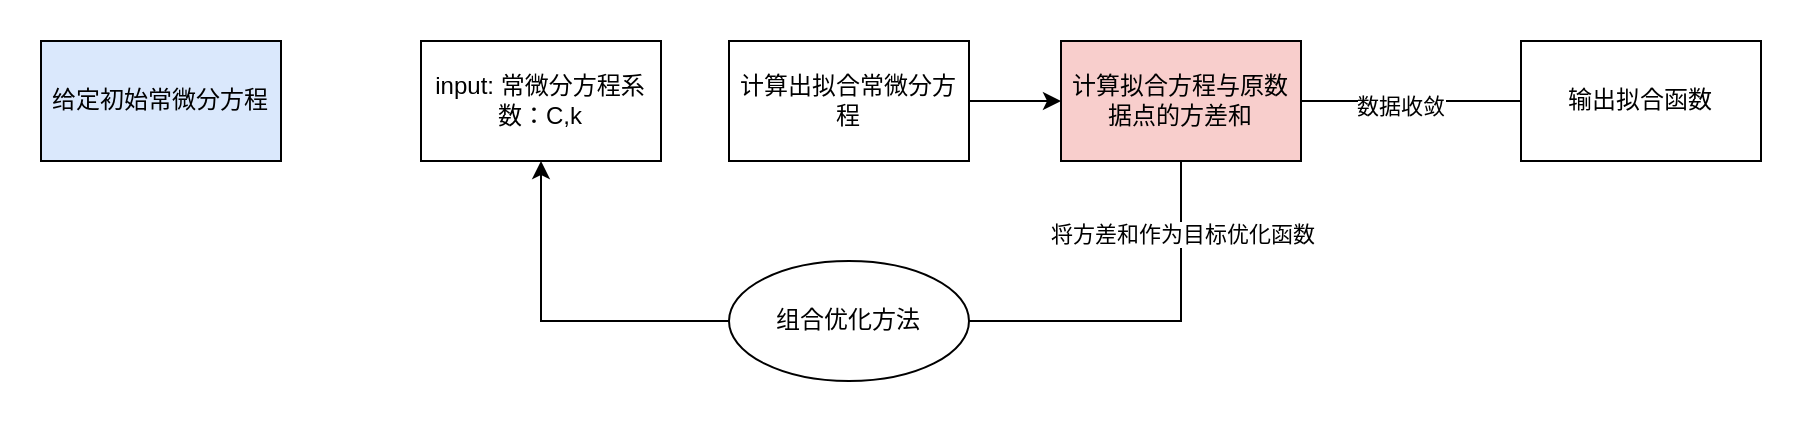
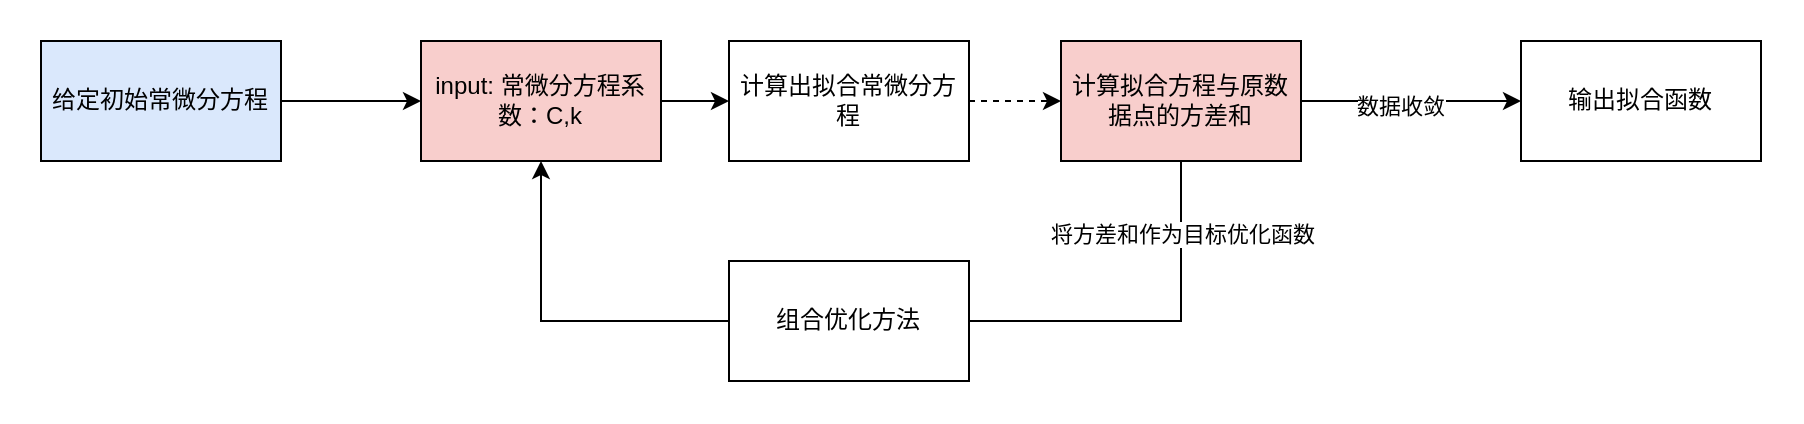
edge "给定初始常微分方程" -> "input: 常微分方程系数：C,k": added
node "input: 常微分方程系数：C,k": fillcolor #ffffff -> #f8cecc
edge "input: 常微分方程系数：C,k" -> "计算出拟合常微分方程": added
edge "计算出拟合常微分方程" -> "计算拟合方程与原数据点的方差和": style solid -> dashed
edge "计算拟合方程与原数据点的方差和" -- "输出拟合函数": arrowhead none -> classic
node "组合优化方法": shape ellipse -> rectangle
